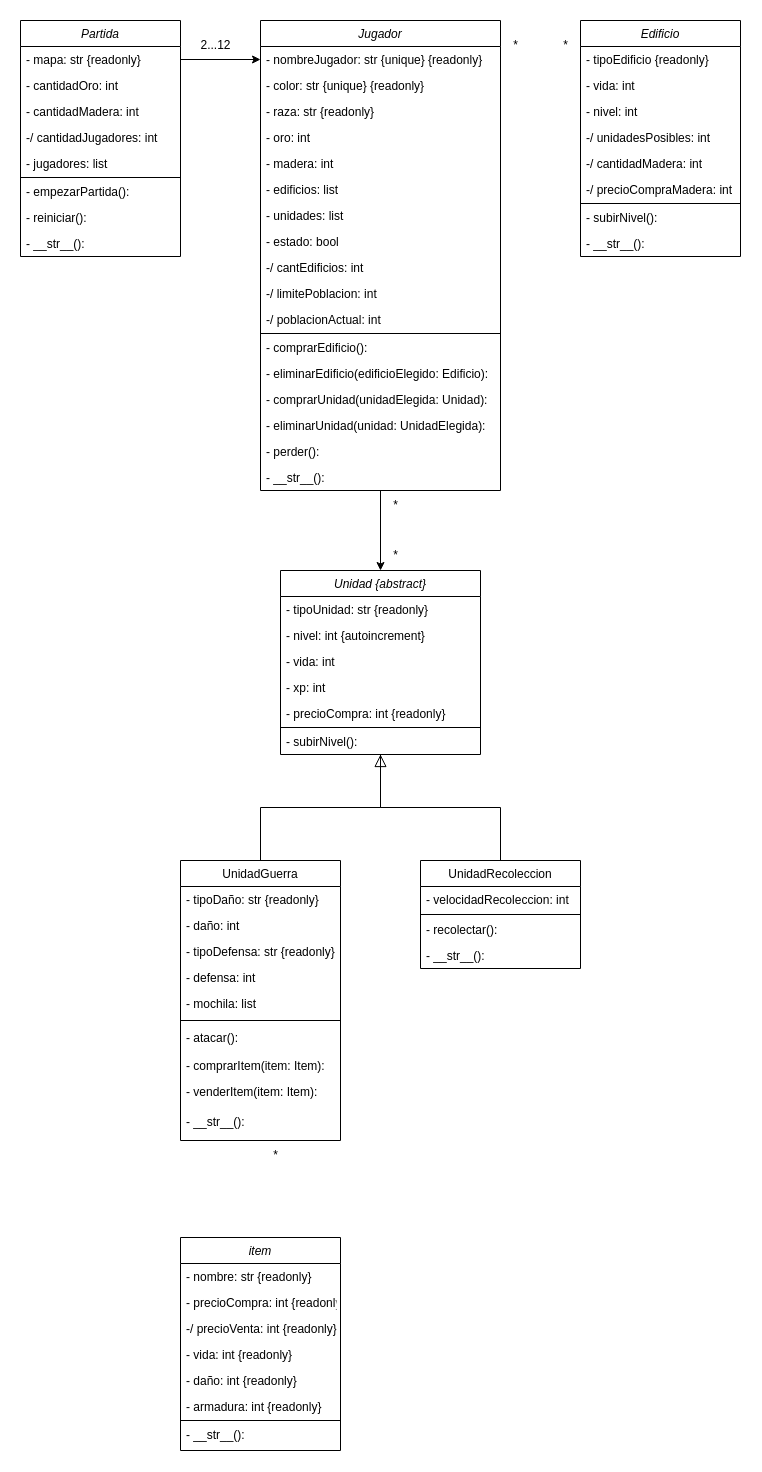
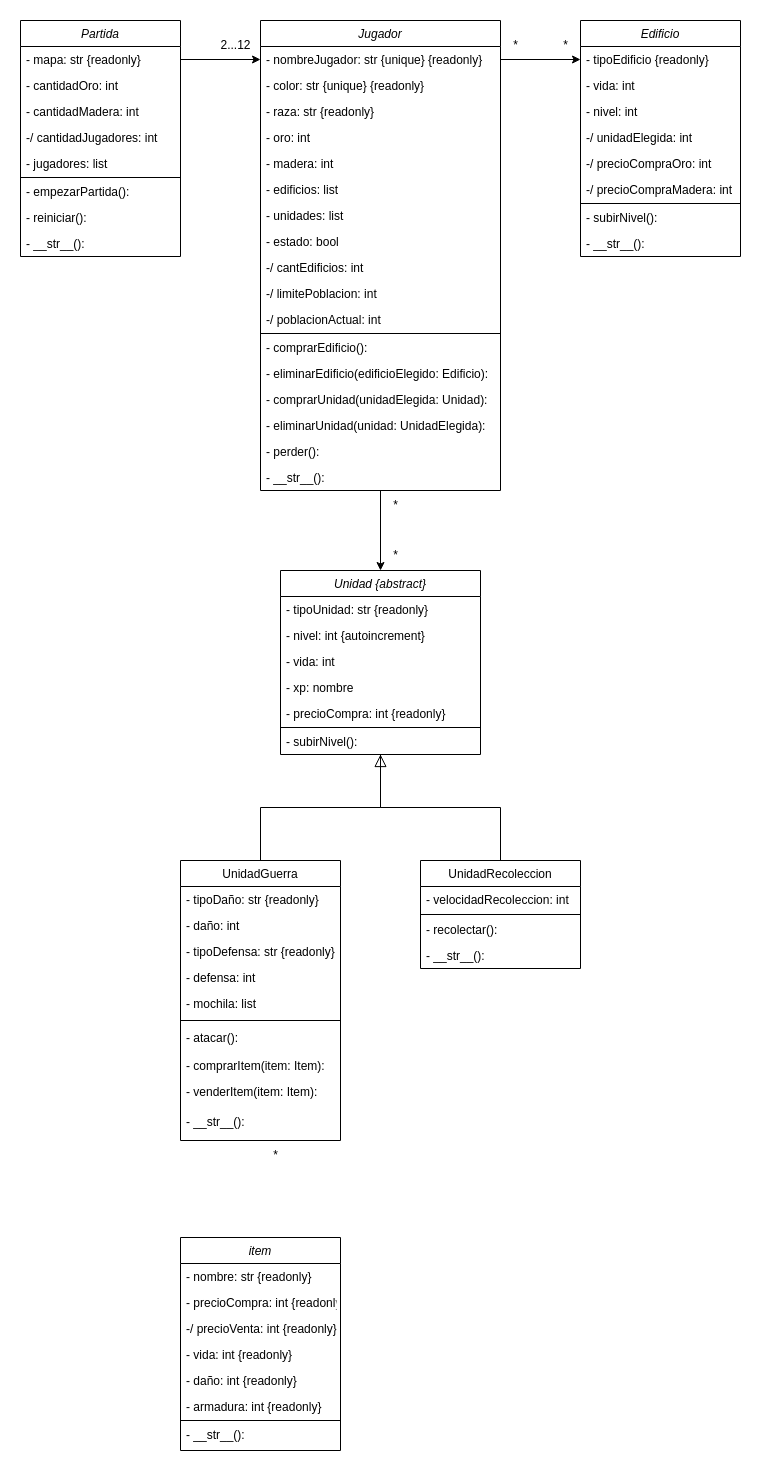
node "2...12": moved (216, 46) -> (236, 46)
edge "- nombreJugador: str {unique} {readonly}" -> "- tipoEdificio {readonly}": added
node "-/ unidadesPosibles: int": label "-/ unidadesPosibles: int" -> "-/ unidadElegida: int"
node "-/ cantidadMadera: int": label "-/ cantidadMadera: int" -> "-/ precioCompraOro: int"
node "- xp: int": label "- xp: int" -> "- xp: nombre"
